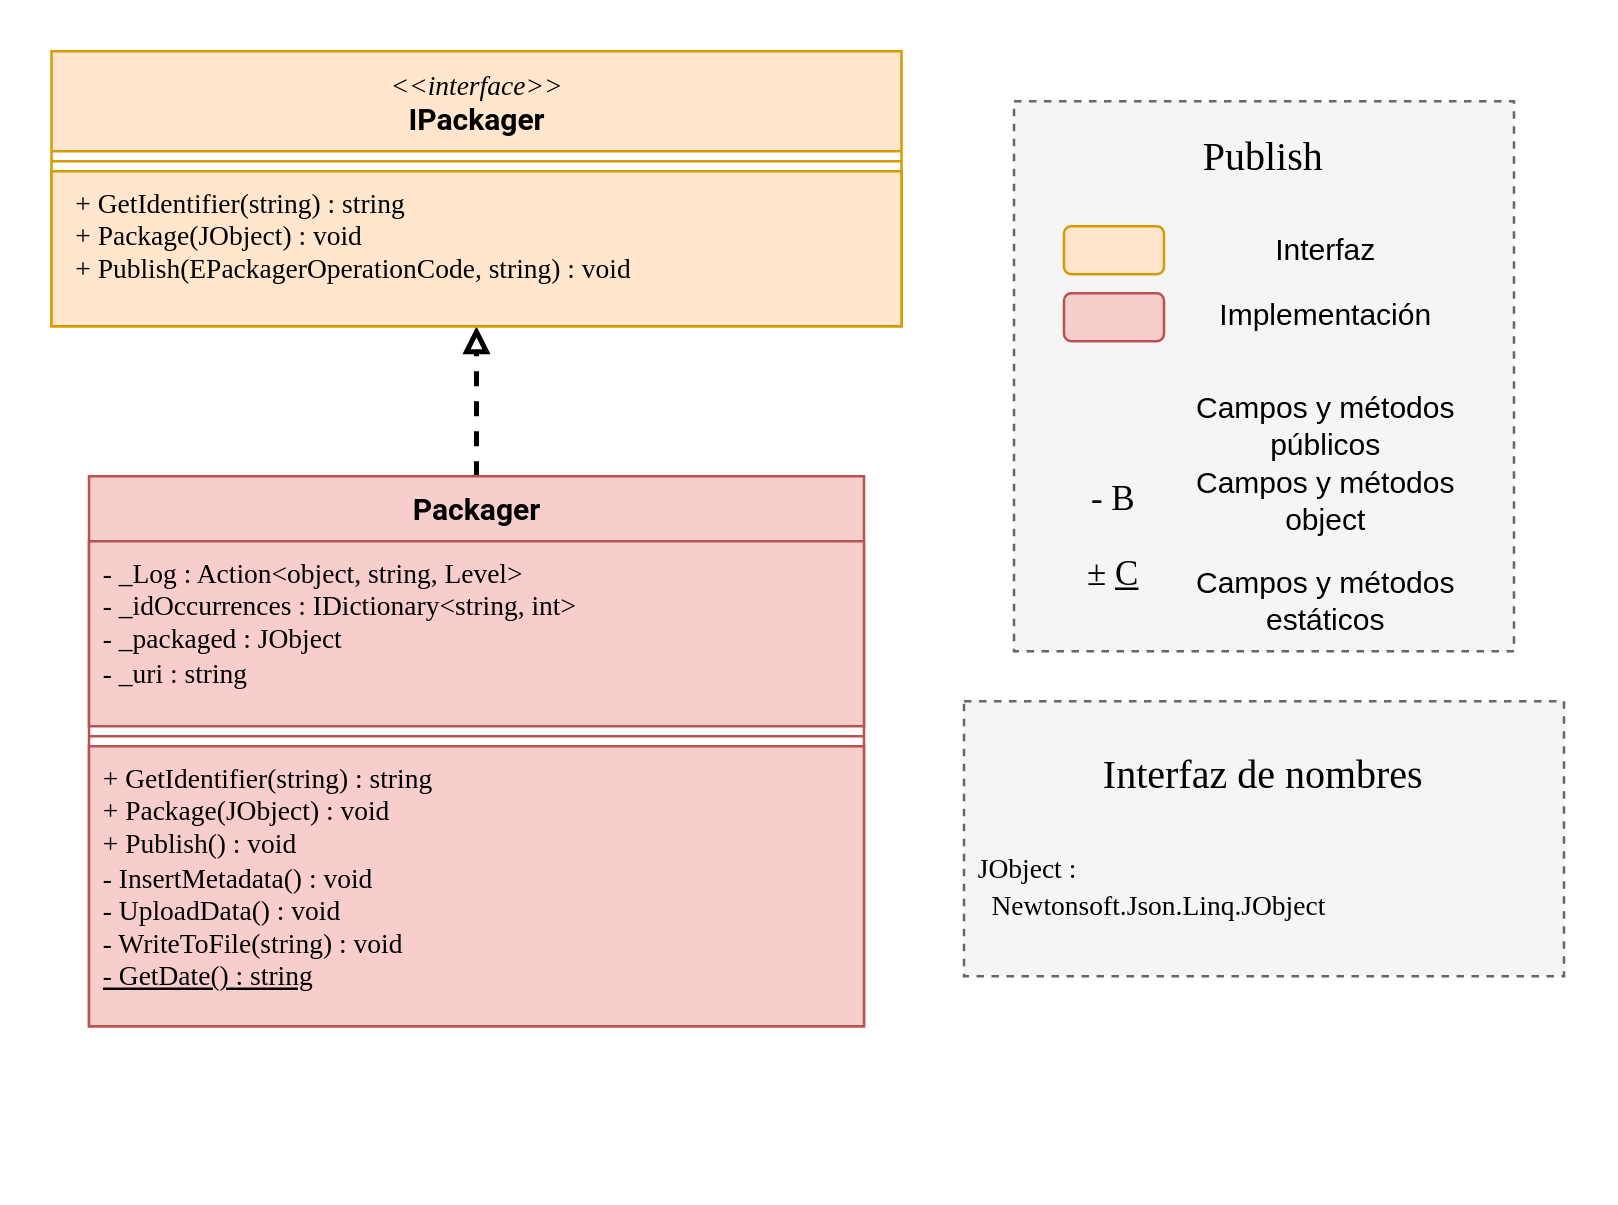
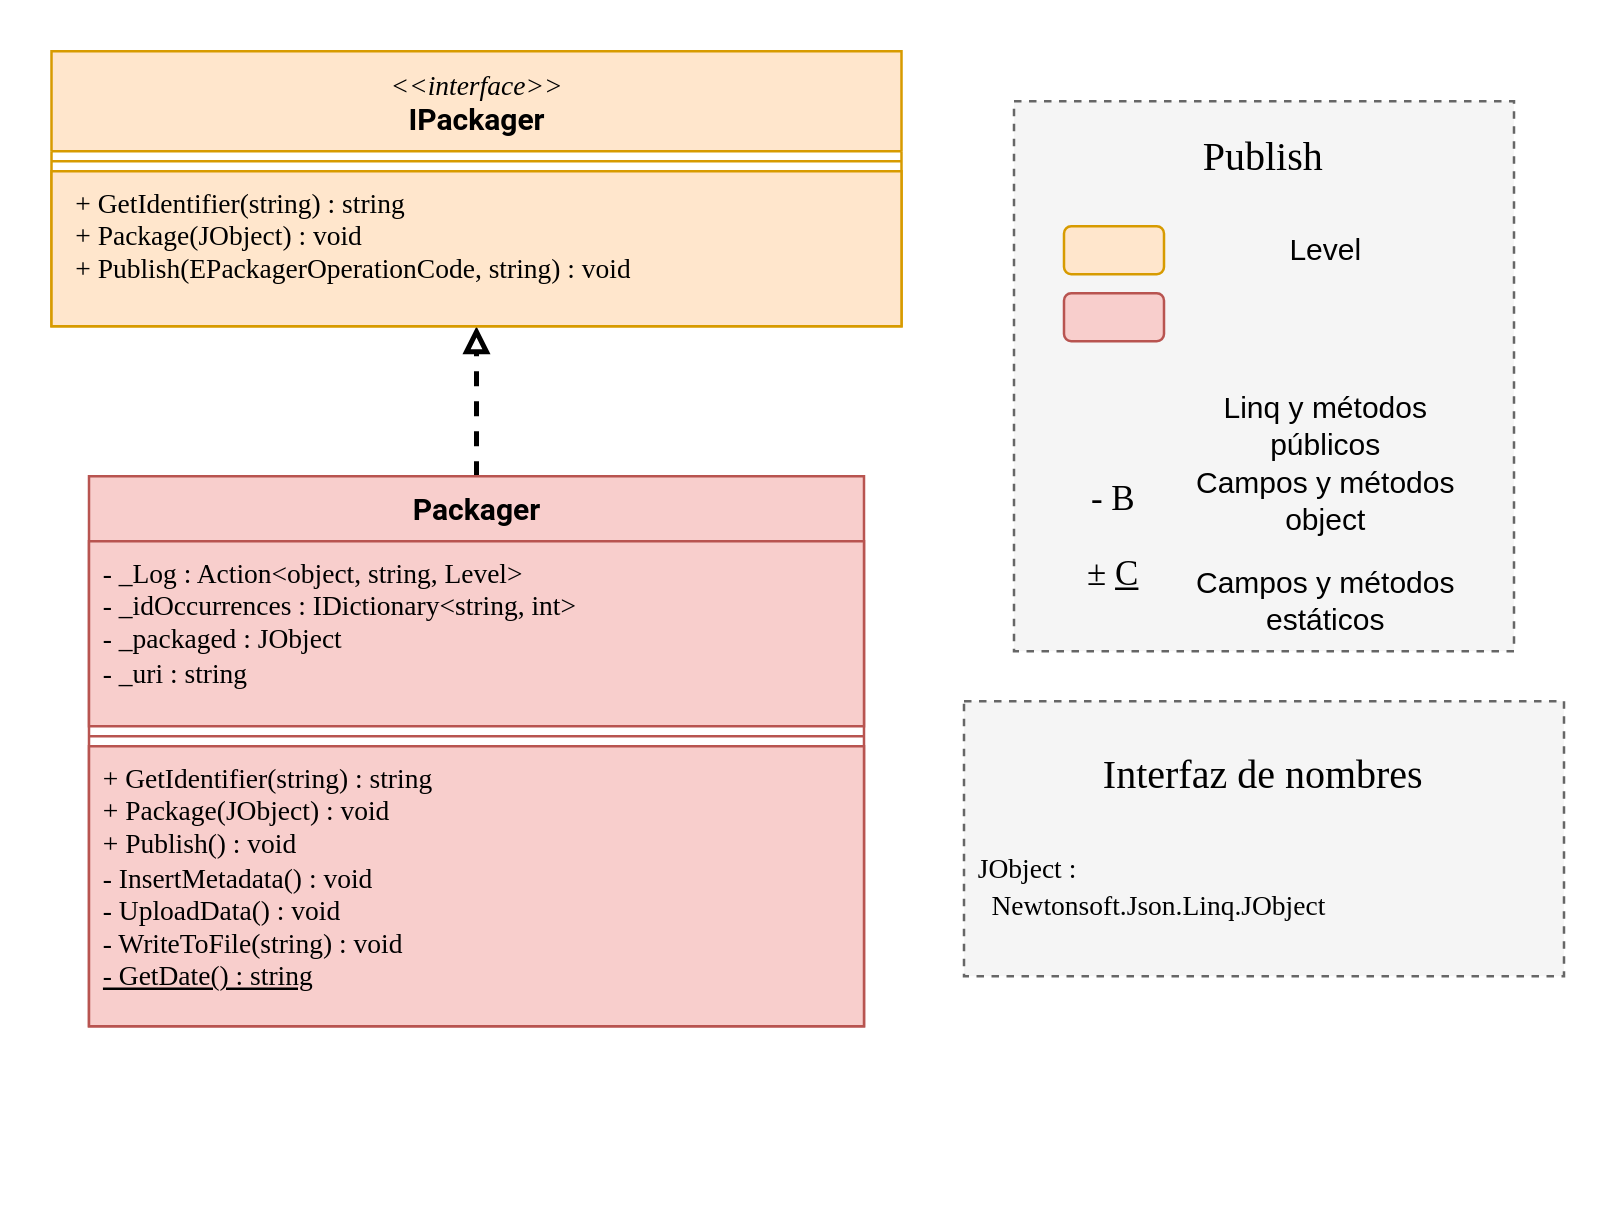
node "Interfaz": label "Interfaz" -> "Level"
node "Implementación": removed
node "Campos y métodos públicos": label "Campos y métodos públicos" -> "Linq y métodos públicos"
